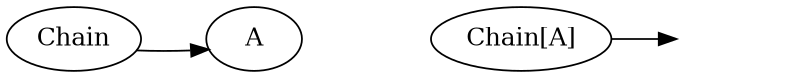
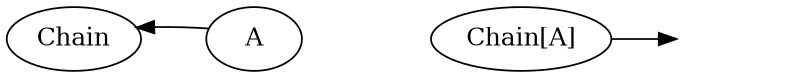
edge "Chain" -> "A": reversed
